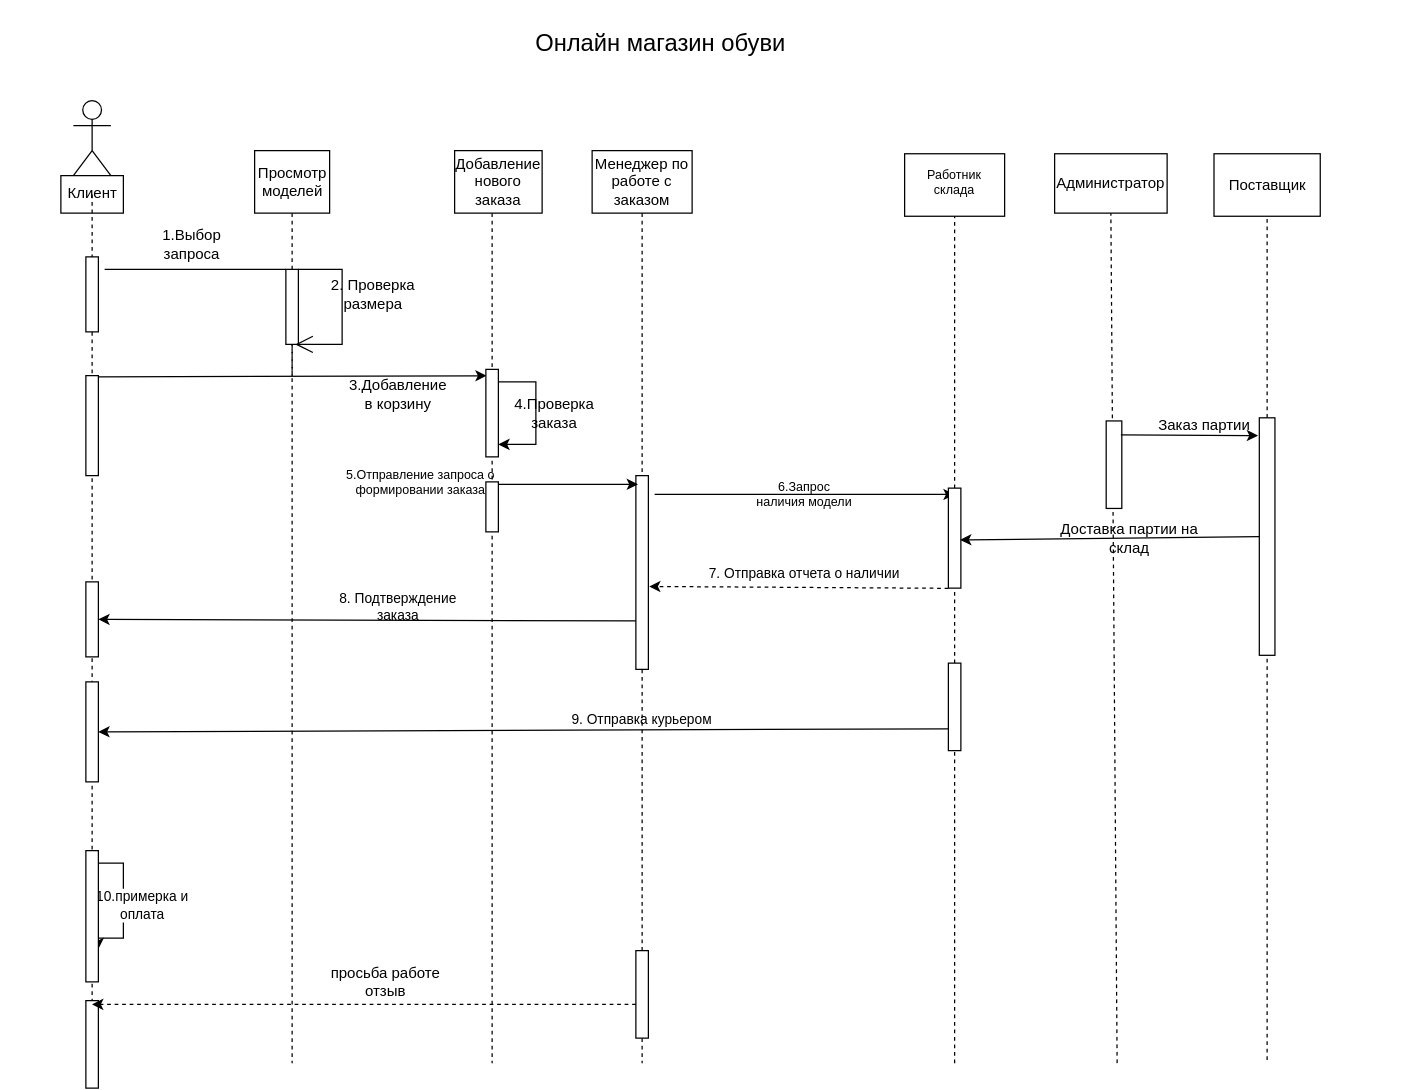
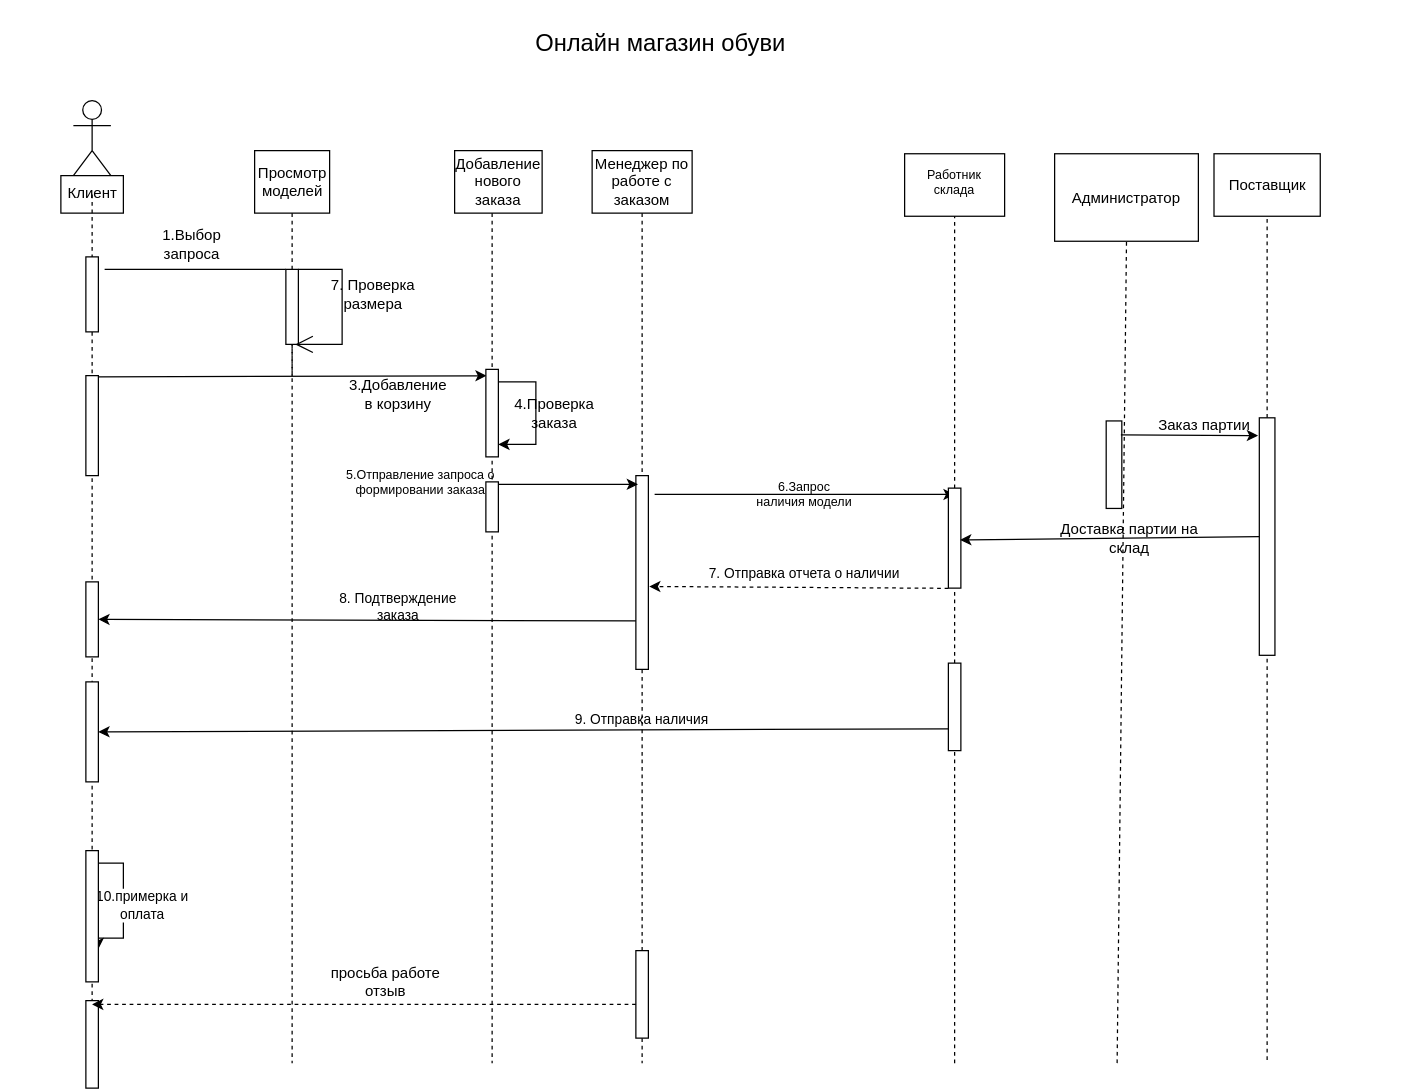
node "Администратор": size 113x59 -> 144x88
node "2. Проверка размера": label "2. Проверка размера" -> "7. Проверка размера"
node "9. Отправка курьером": label "9. Отправка курьером" -> "9. Отправка наличия"
